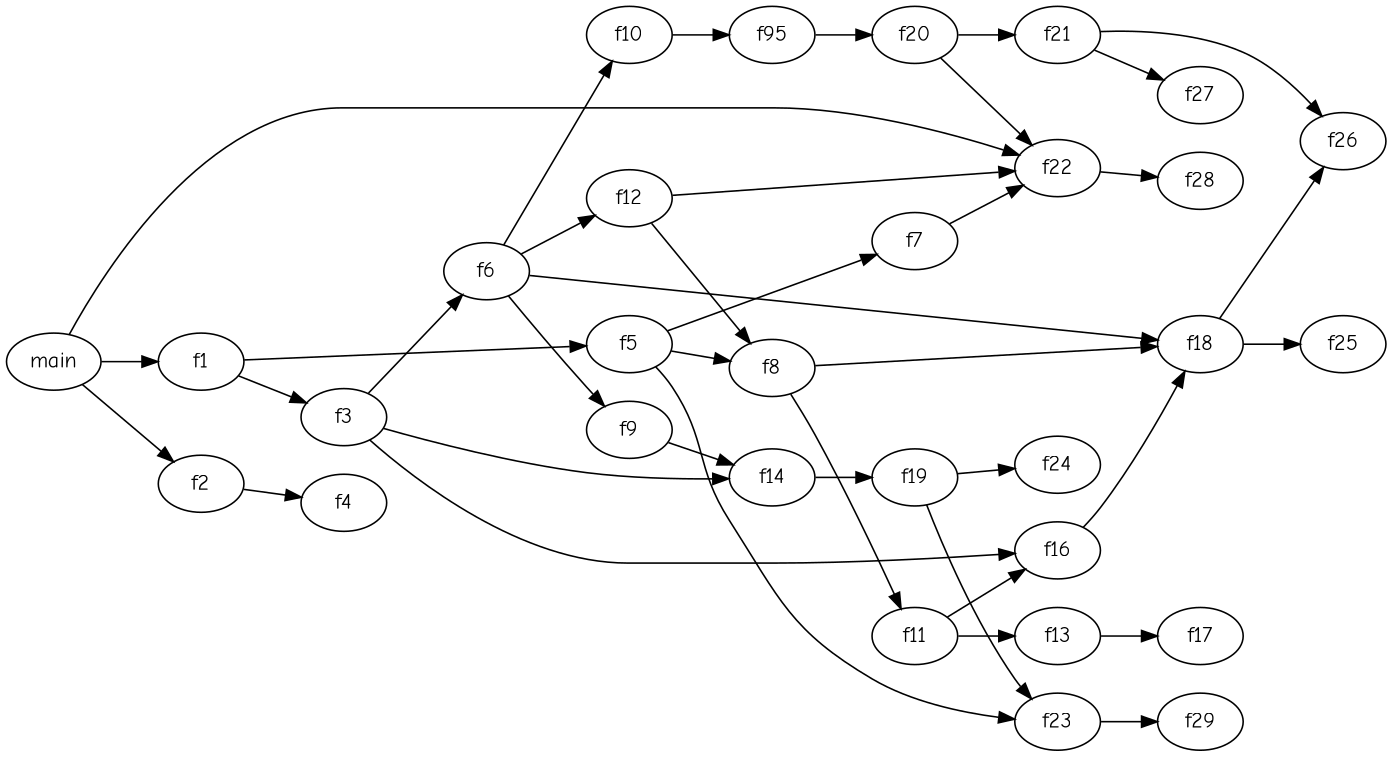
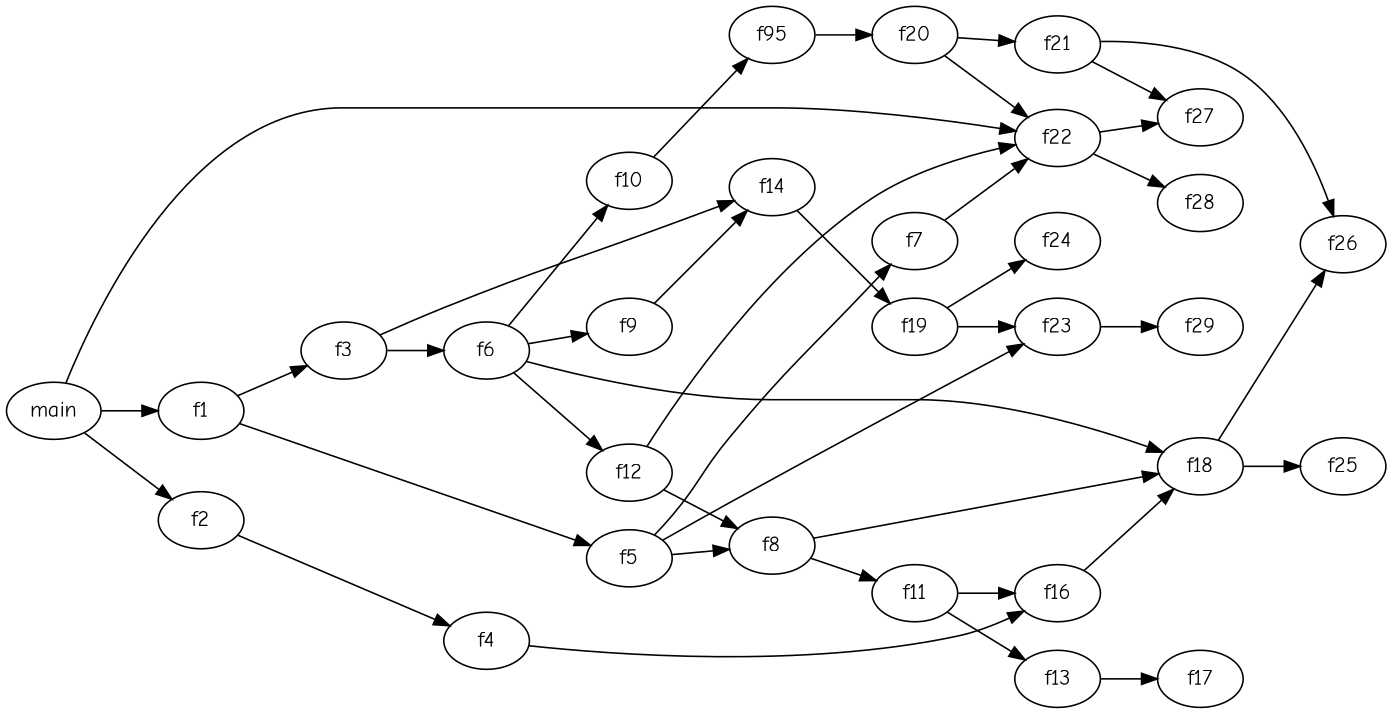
edge "f22" -> "f27": added
edge "f3" -> "f16": now "f4" -> "f16"
